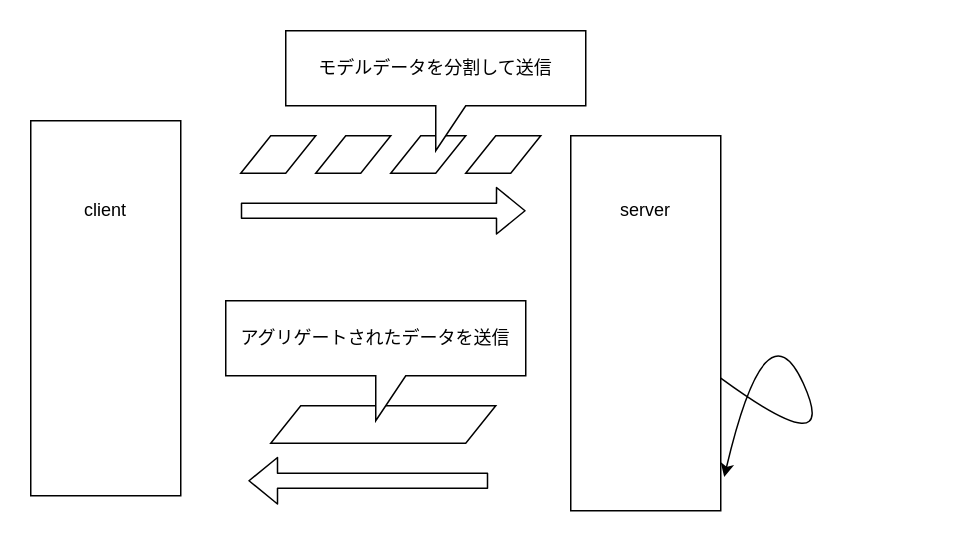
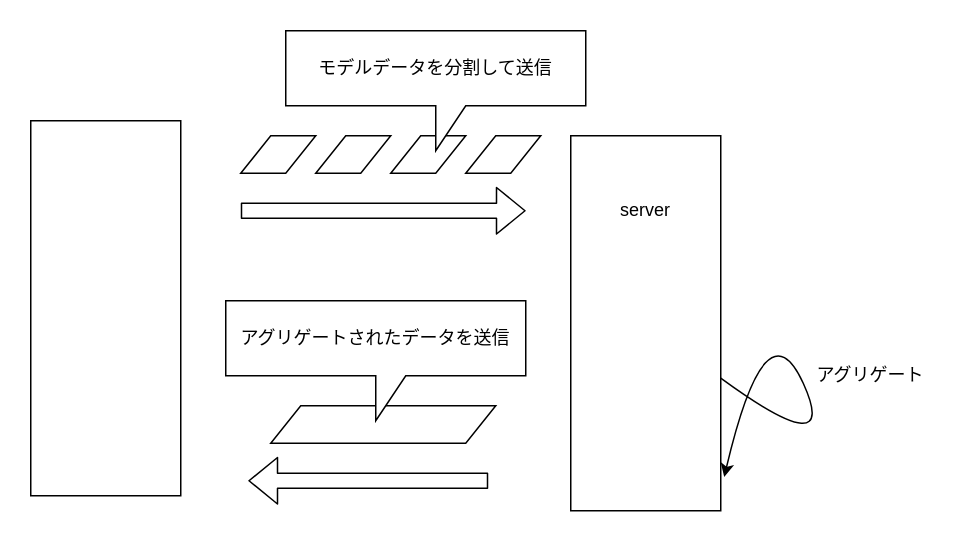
node "client": removed
node "アグリゲート": added
